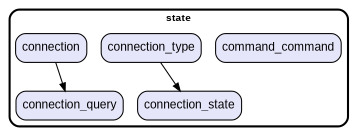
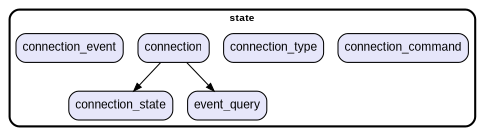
node "connection_event": added
node "command_command": label "command_command" -> "connection_command"
edge "connection_type" -> "connection_state": now "connection" -> "connection_state"
node "connection_query": label "connection_query" -> "event_query"
